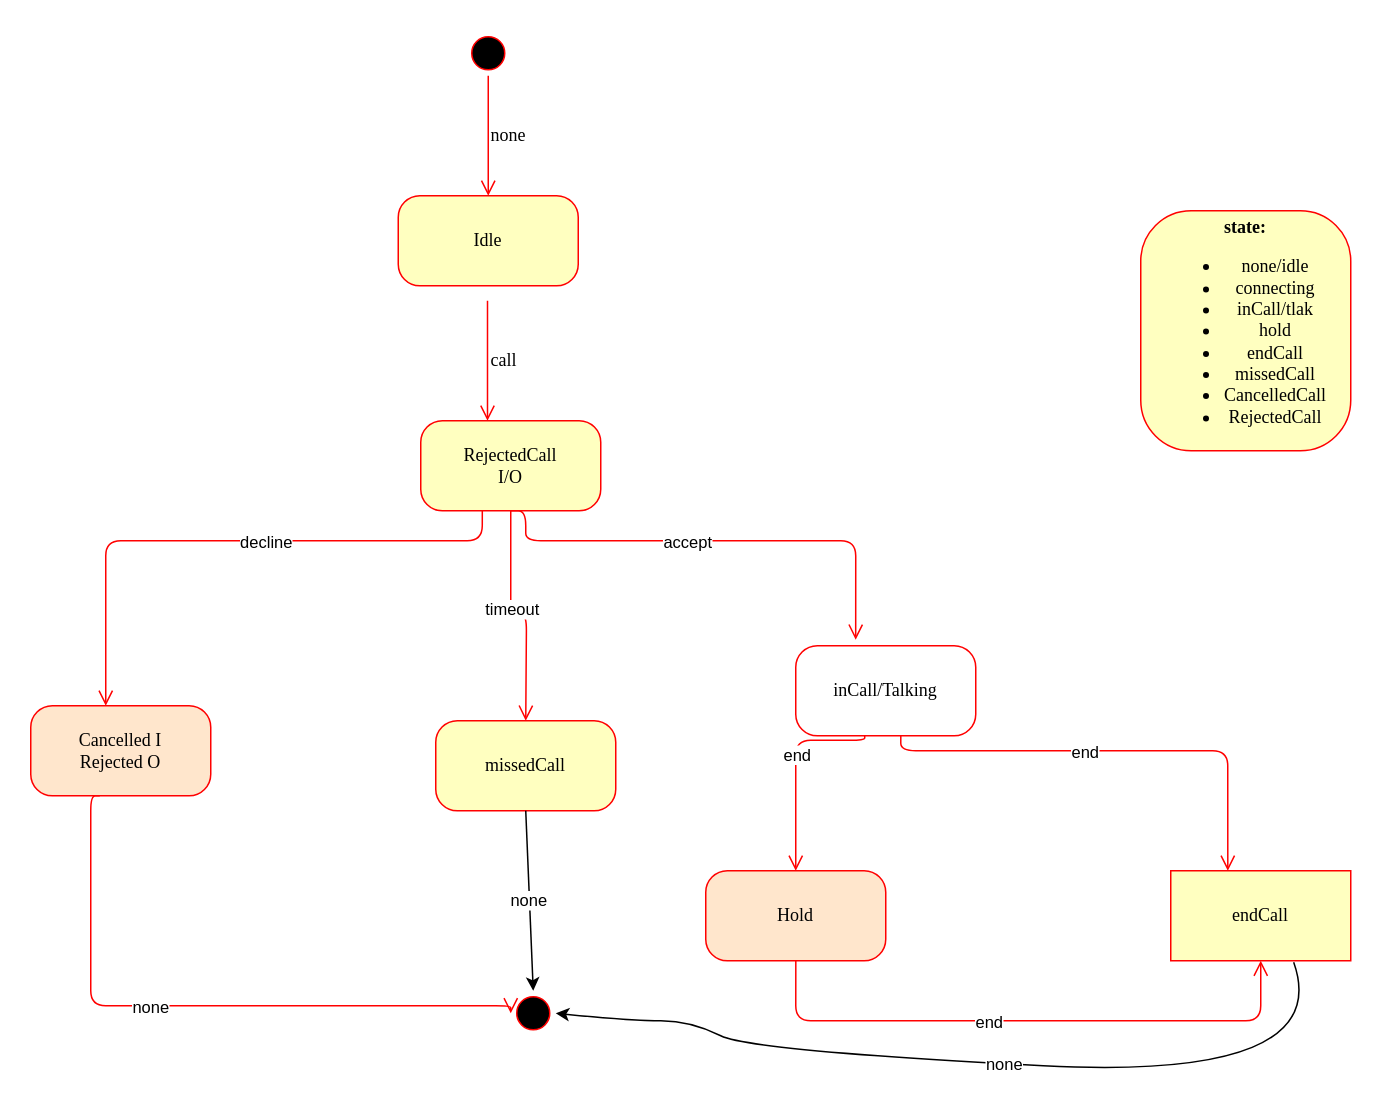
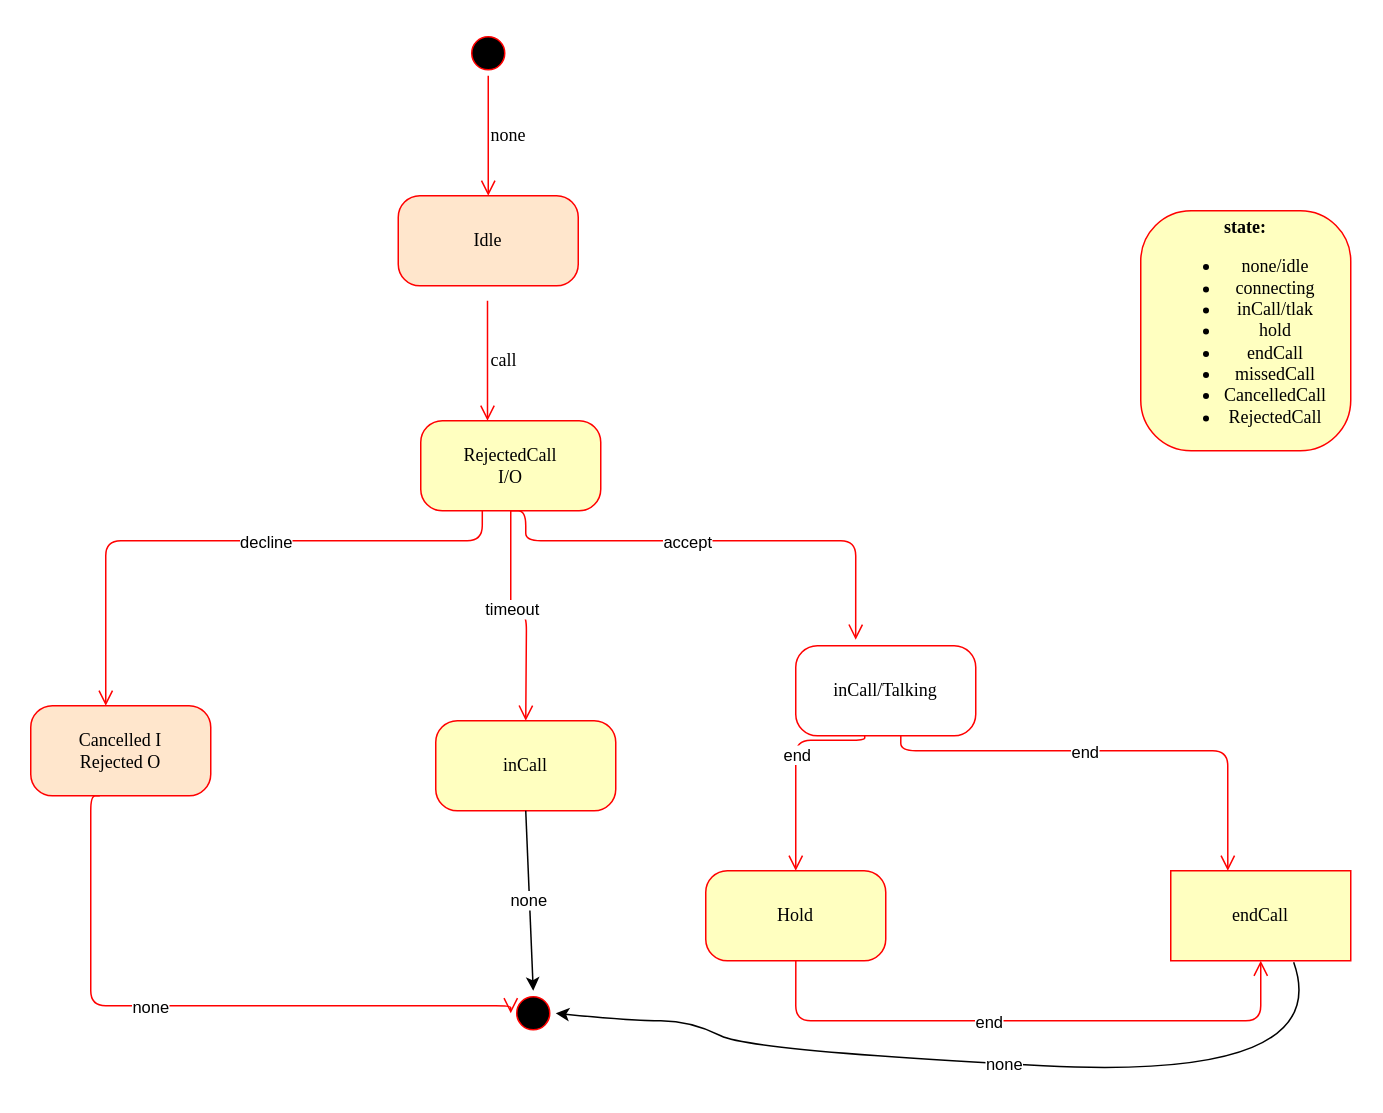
node "Idle": fillcolor #ffffc0 -> #ffe6cc
node "missedCall": label "missedCall" -> "inCall"
node "Hold": fillcolor #ffe6cc -> #ffffc0
